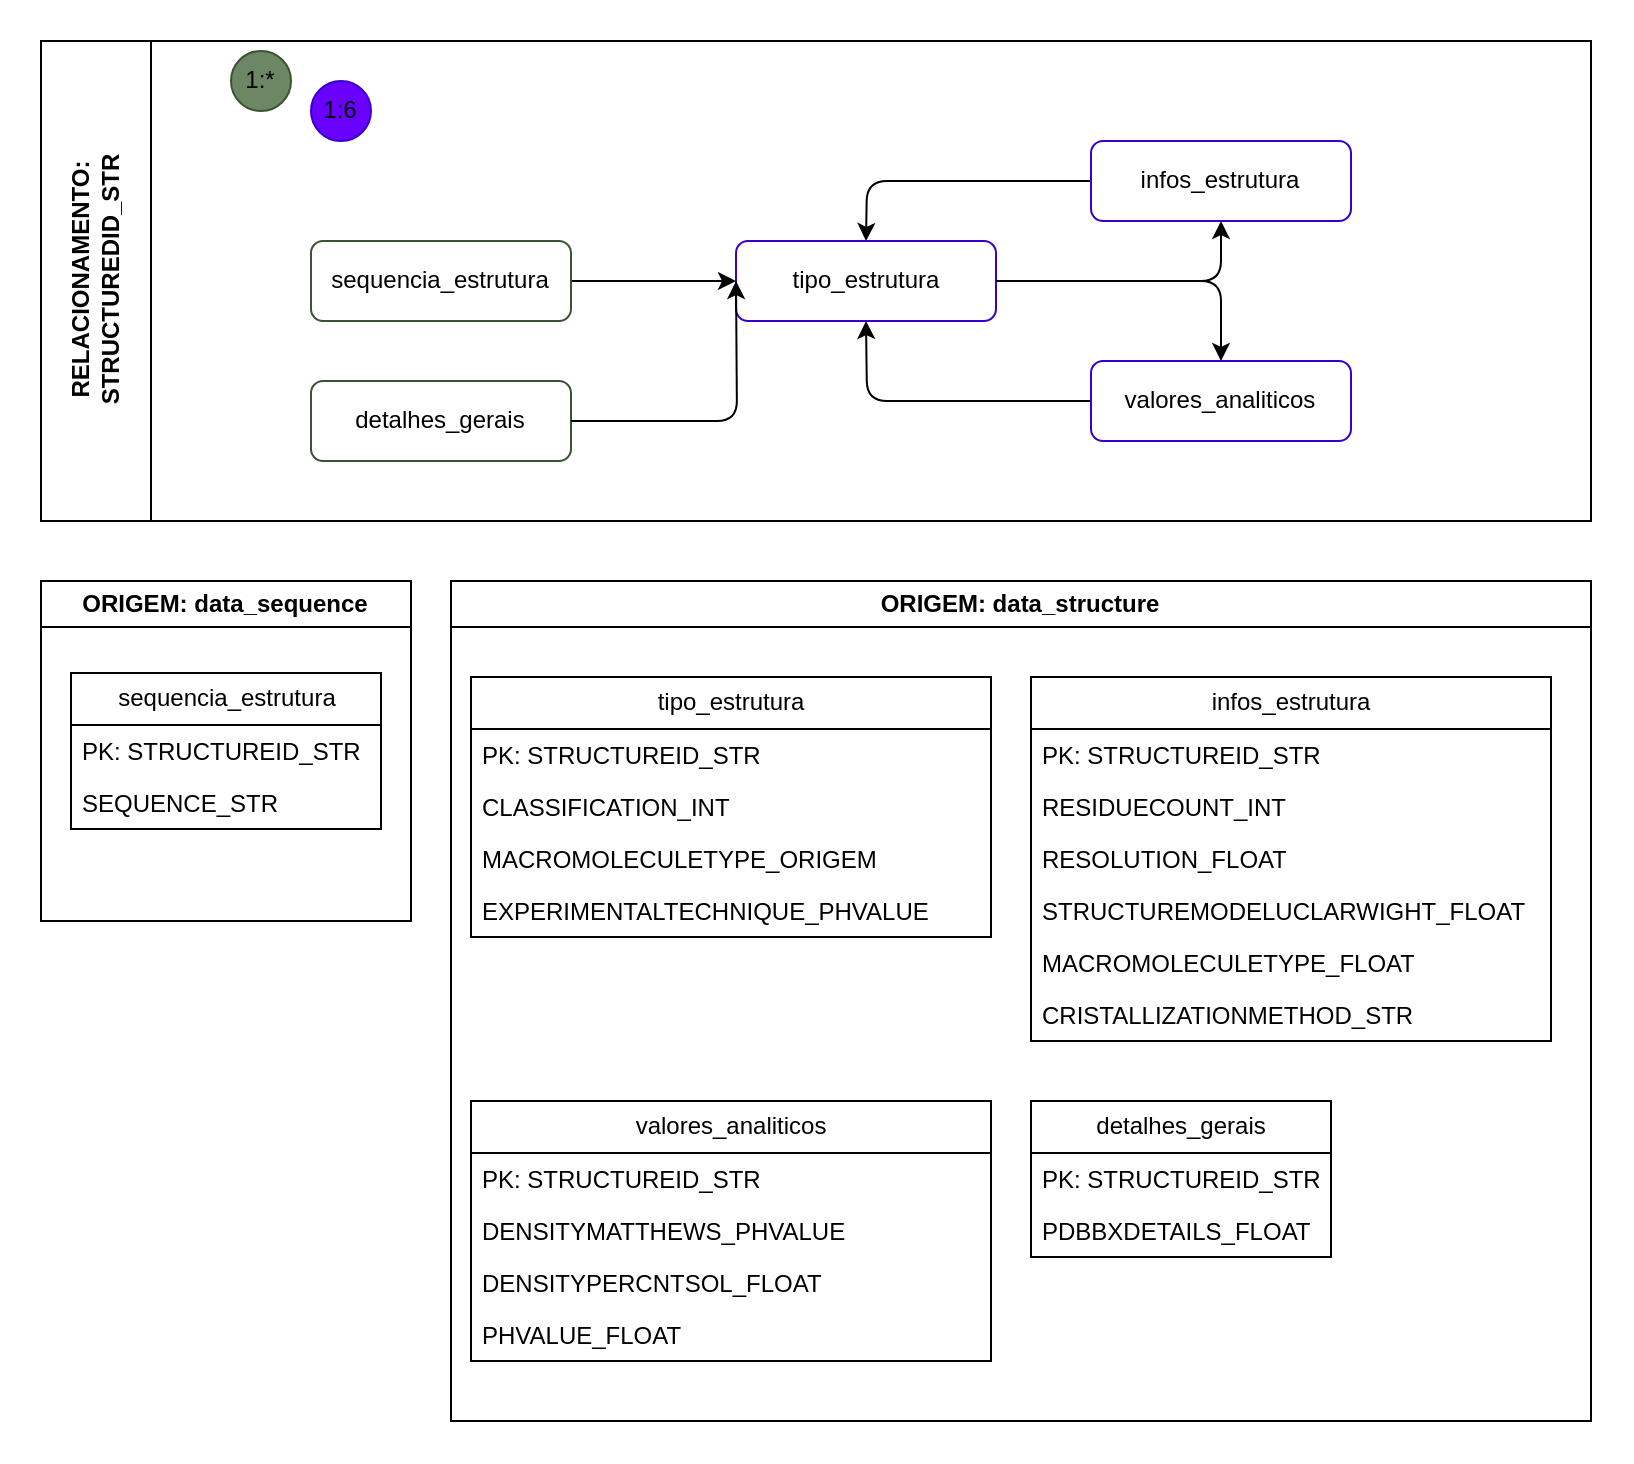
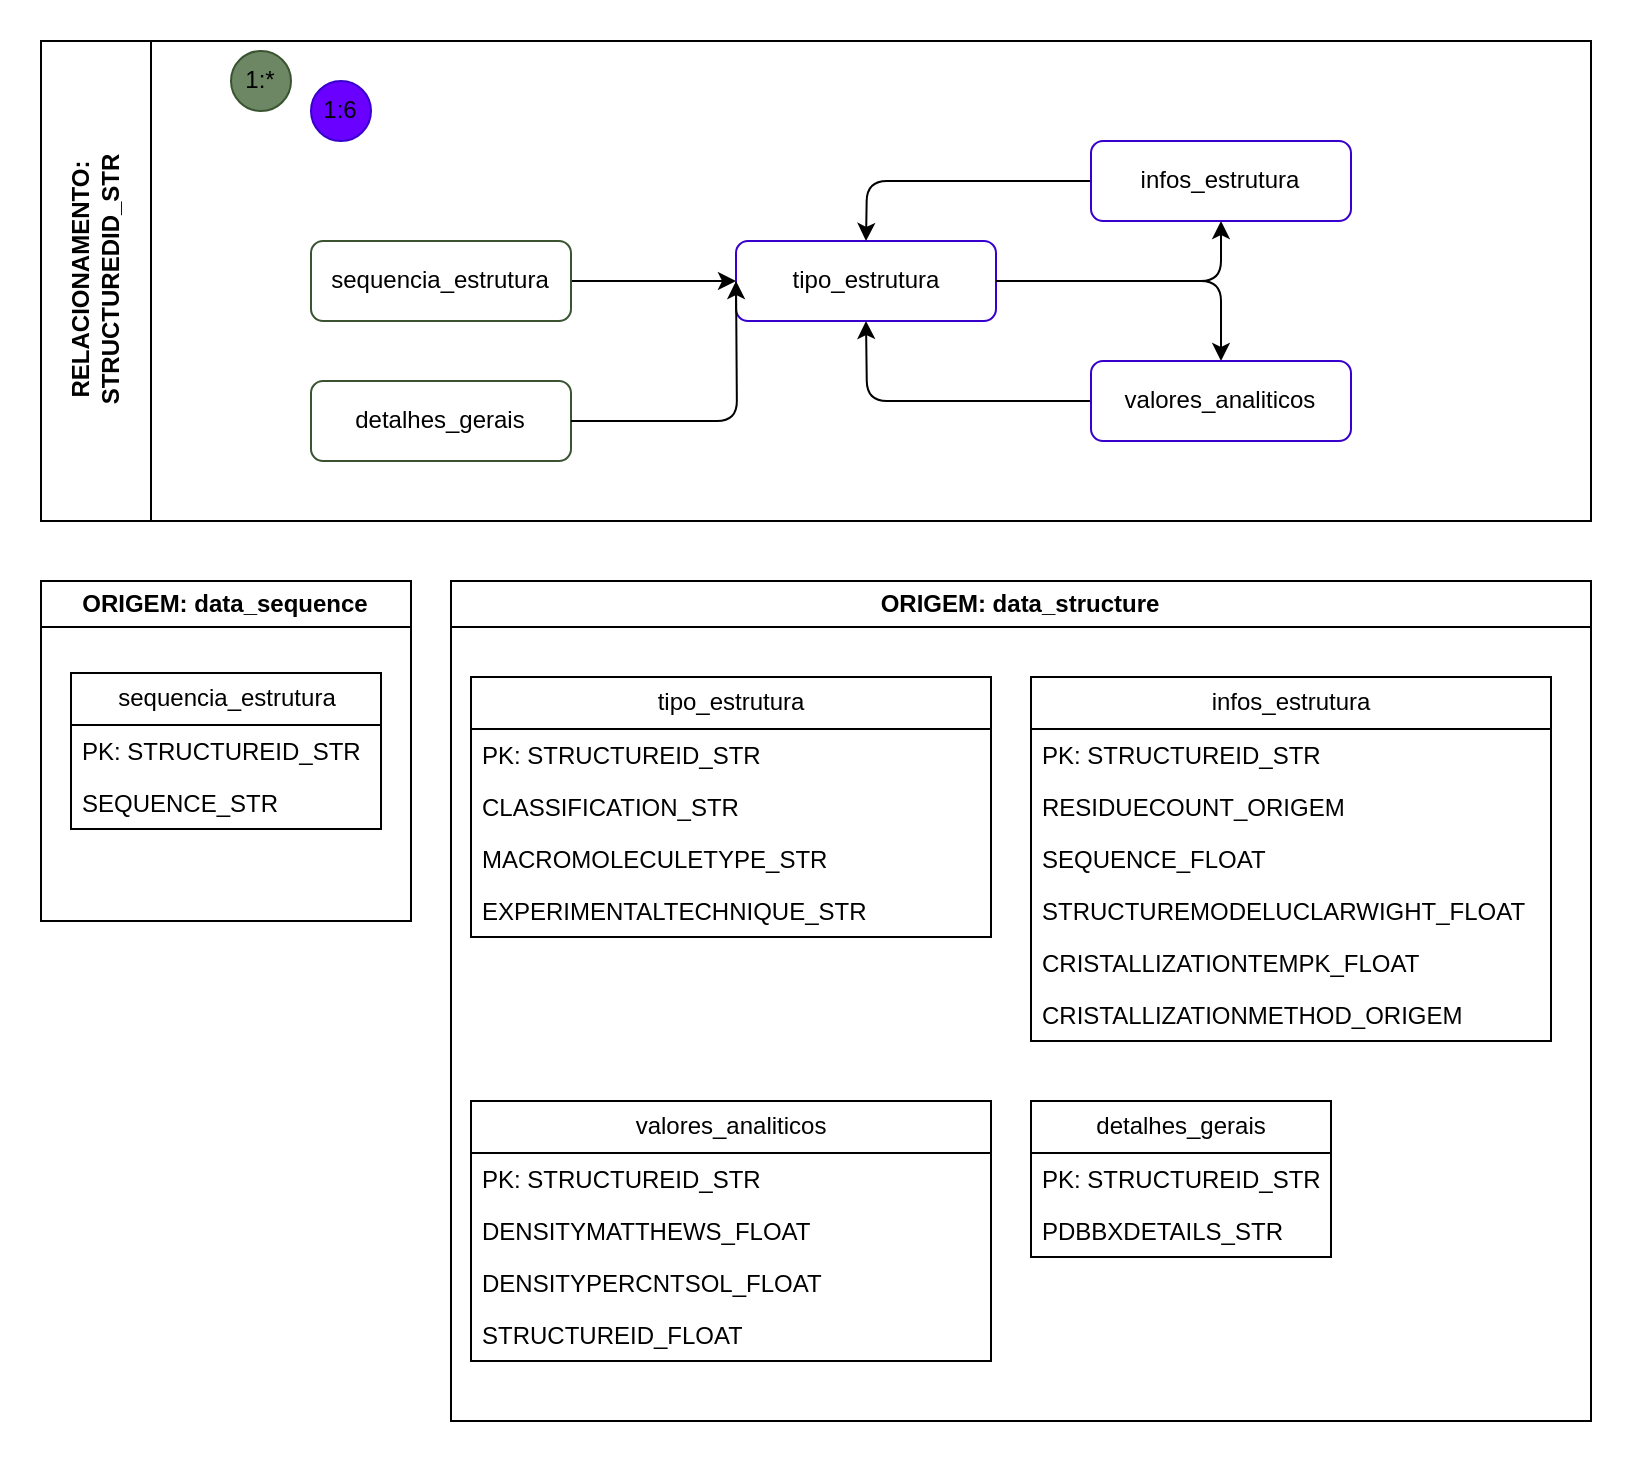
node "CLASSIFICATION_INT": label "CLASSIFICATION_INT" -> "CLASSIFICATION_STR"
node "RESIDUECOUNT_INT": label "RESIDUECOUNT_INT" -> "RESIDUECOUNT_ORIGEM"
node "MACROMOLECULETYPE_ORIGEM": label "MACROMOLECULETYPE_ORIGEM" -> "MACROMOLECULETYPE_STR"
node "RESOLUTION_FLOAT": label "RESOLUTION_FLOAT" -> "SEQUENCE_FLOAT"
node "EXPERIMENTALTECHNIQUE_PHVALUE": label "EXPERIMENTALTECHNIQUE_PHVALUE" -> "EXPERIMENTALTECHNIQUE_STR"
node "MACROMOLECULETYPE_FLOAT": label "MACROMOLECULETYPE_FLOAT" -> "CRISTALLIZATIONTEMPK_FLOAT"
node "CRISTALLIZATIONMETHOD_STR": label "CRISTALLIZATIONMETHOD_STR" -> "CRISTALLIZATIONMETHOD_ORIGEM"
node "DENSITYMATTHEWS_PHVALUE": label "DENSITYMATTHEWS_PHVALUE" -> "DENSITYMATTHEWS_FLOAT"
node "PDBBXDETAILS_FLOAT": label "PDBBXDETAILS_FLOAT" -> "PDBBXDETAILS_STR"
node "PHVALUE_FLOAT": label "PHVALUE_FLOAT" -> "STRUCTUREID_FLOAT"
